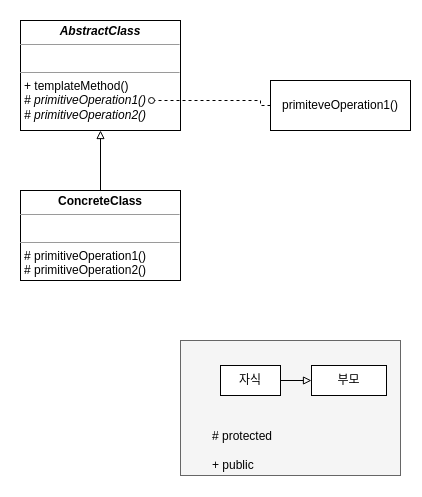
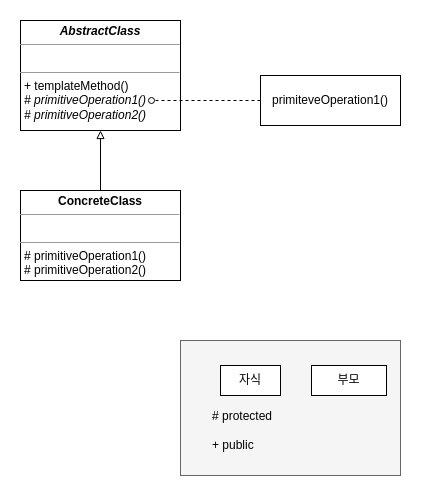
node "primiteveOperation1()": moved (341, 106) -> (331, 101)
edge "자식" -> "부모": removed
node "# protected + public": moved (276, 451) -> (276, 431)
